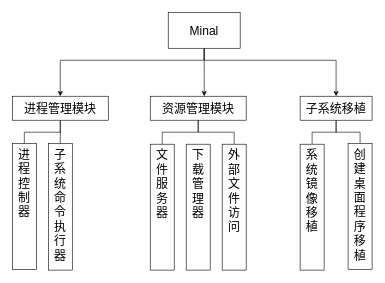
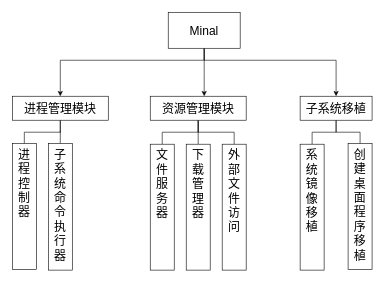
edge "资源管理模块" -- "下载管理器": added
